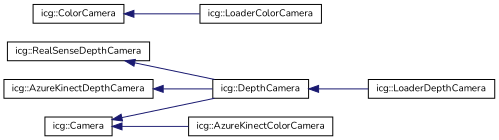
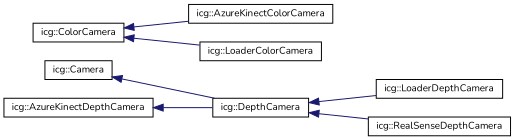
edge "icg::DepthCamera" -> "icg::RealSenseDepthCamera": reversed
edge "icg::AzureKinectColorCamera" -> "icg::Camera": now "icg::AzureKinectColorCamera" -> "icg::ColorCamera"
